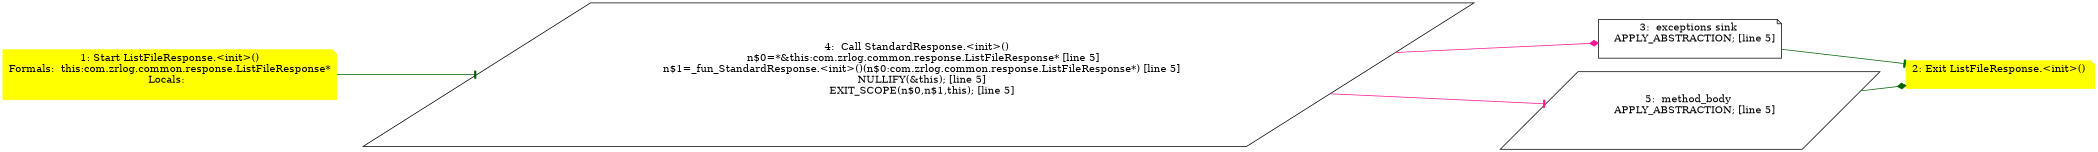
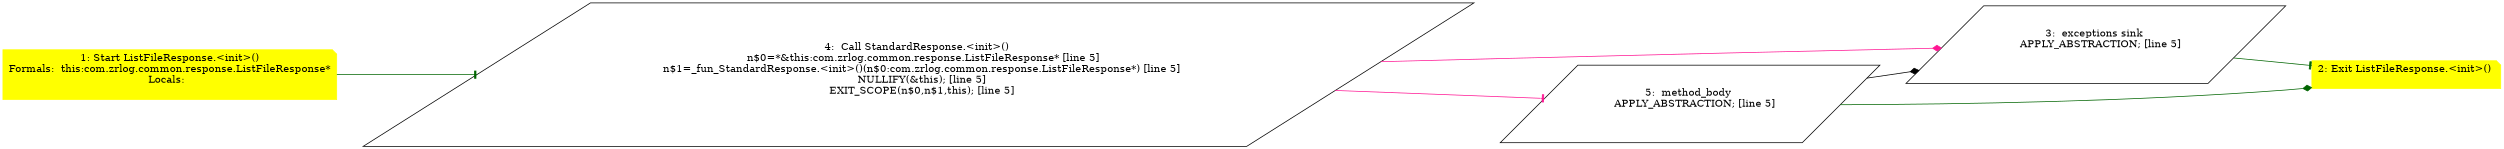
node "3:  exceptions sink APPLY_ABSTRACTION; [line 5]": shape note -> parallelogram
edge "5:  method_body APPLY_ABSTRACTION; [line 5]" -> "3:  exceptions sink APPLY_ABSTRACTION; [line 5]": added
